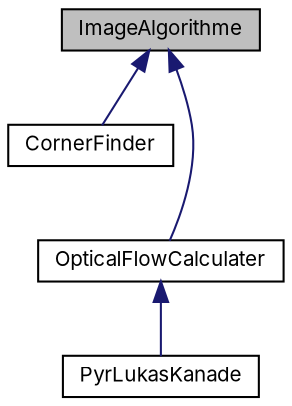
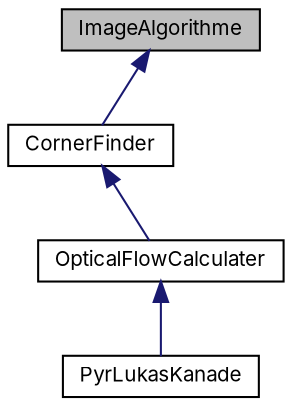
edge "OpticalFlowCalculater" -> "ImageAlgorithme": now "OpticalFlowCalculater" -> "CornerFinder"
